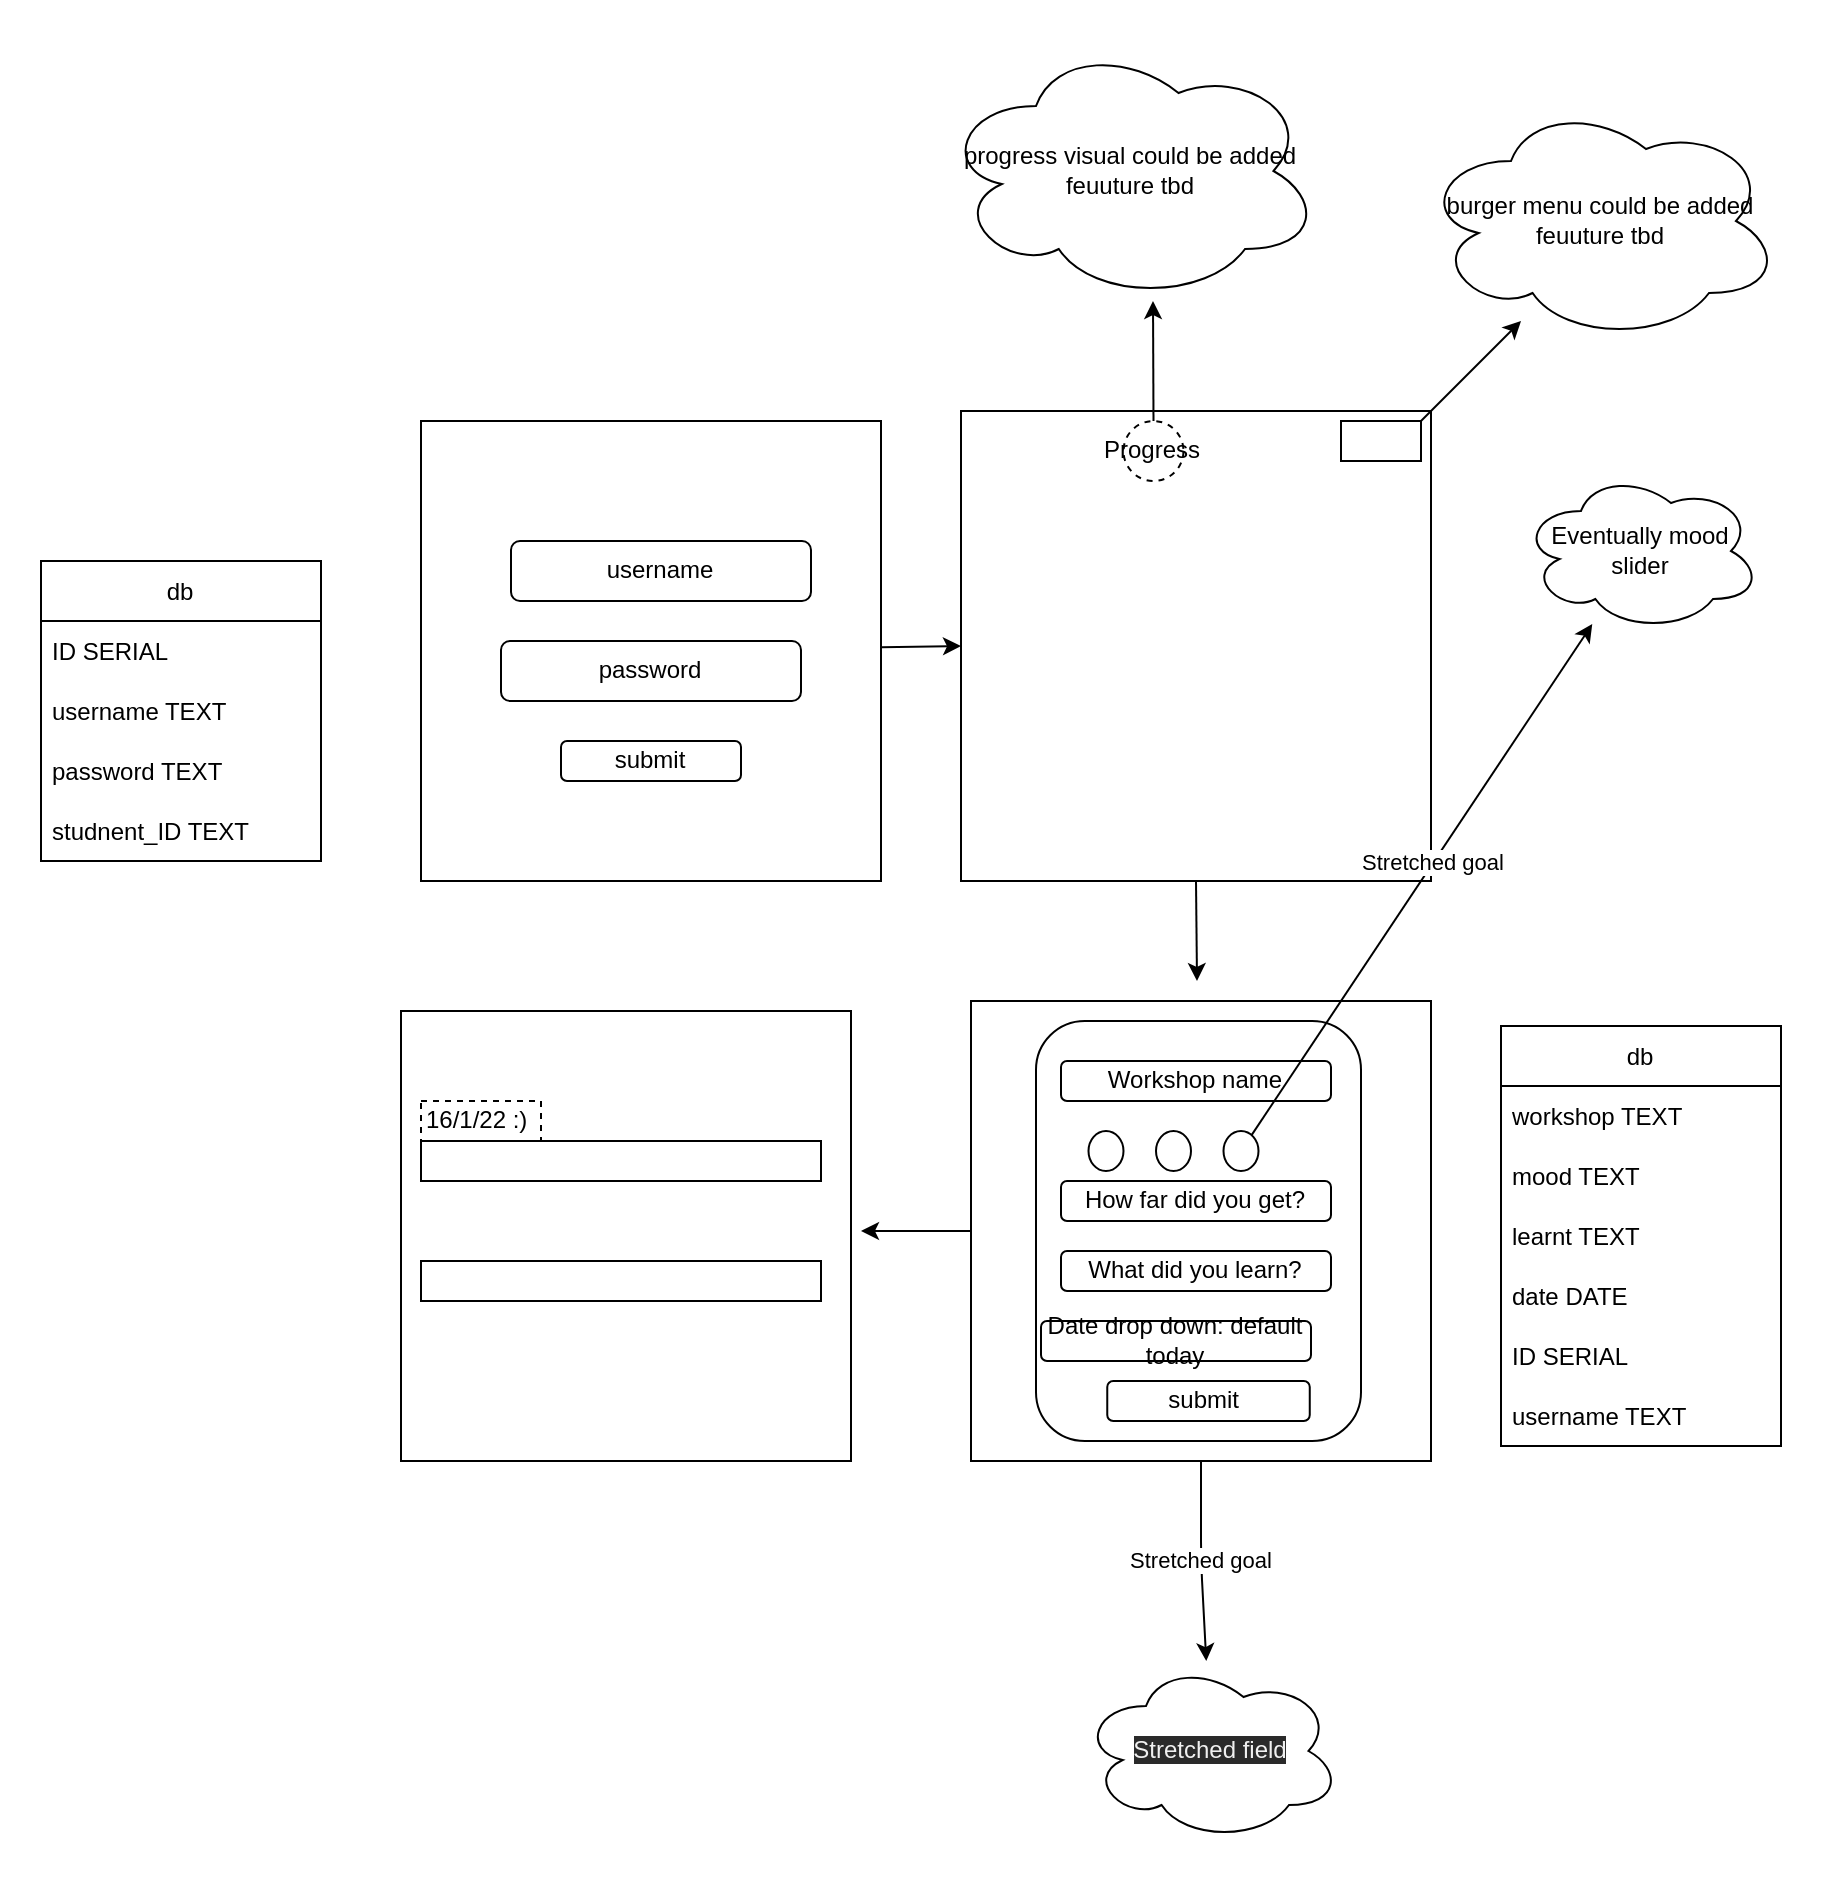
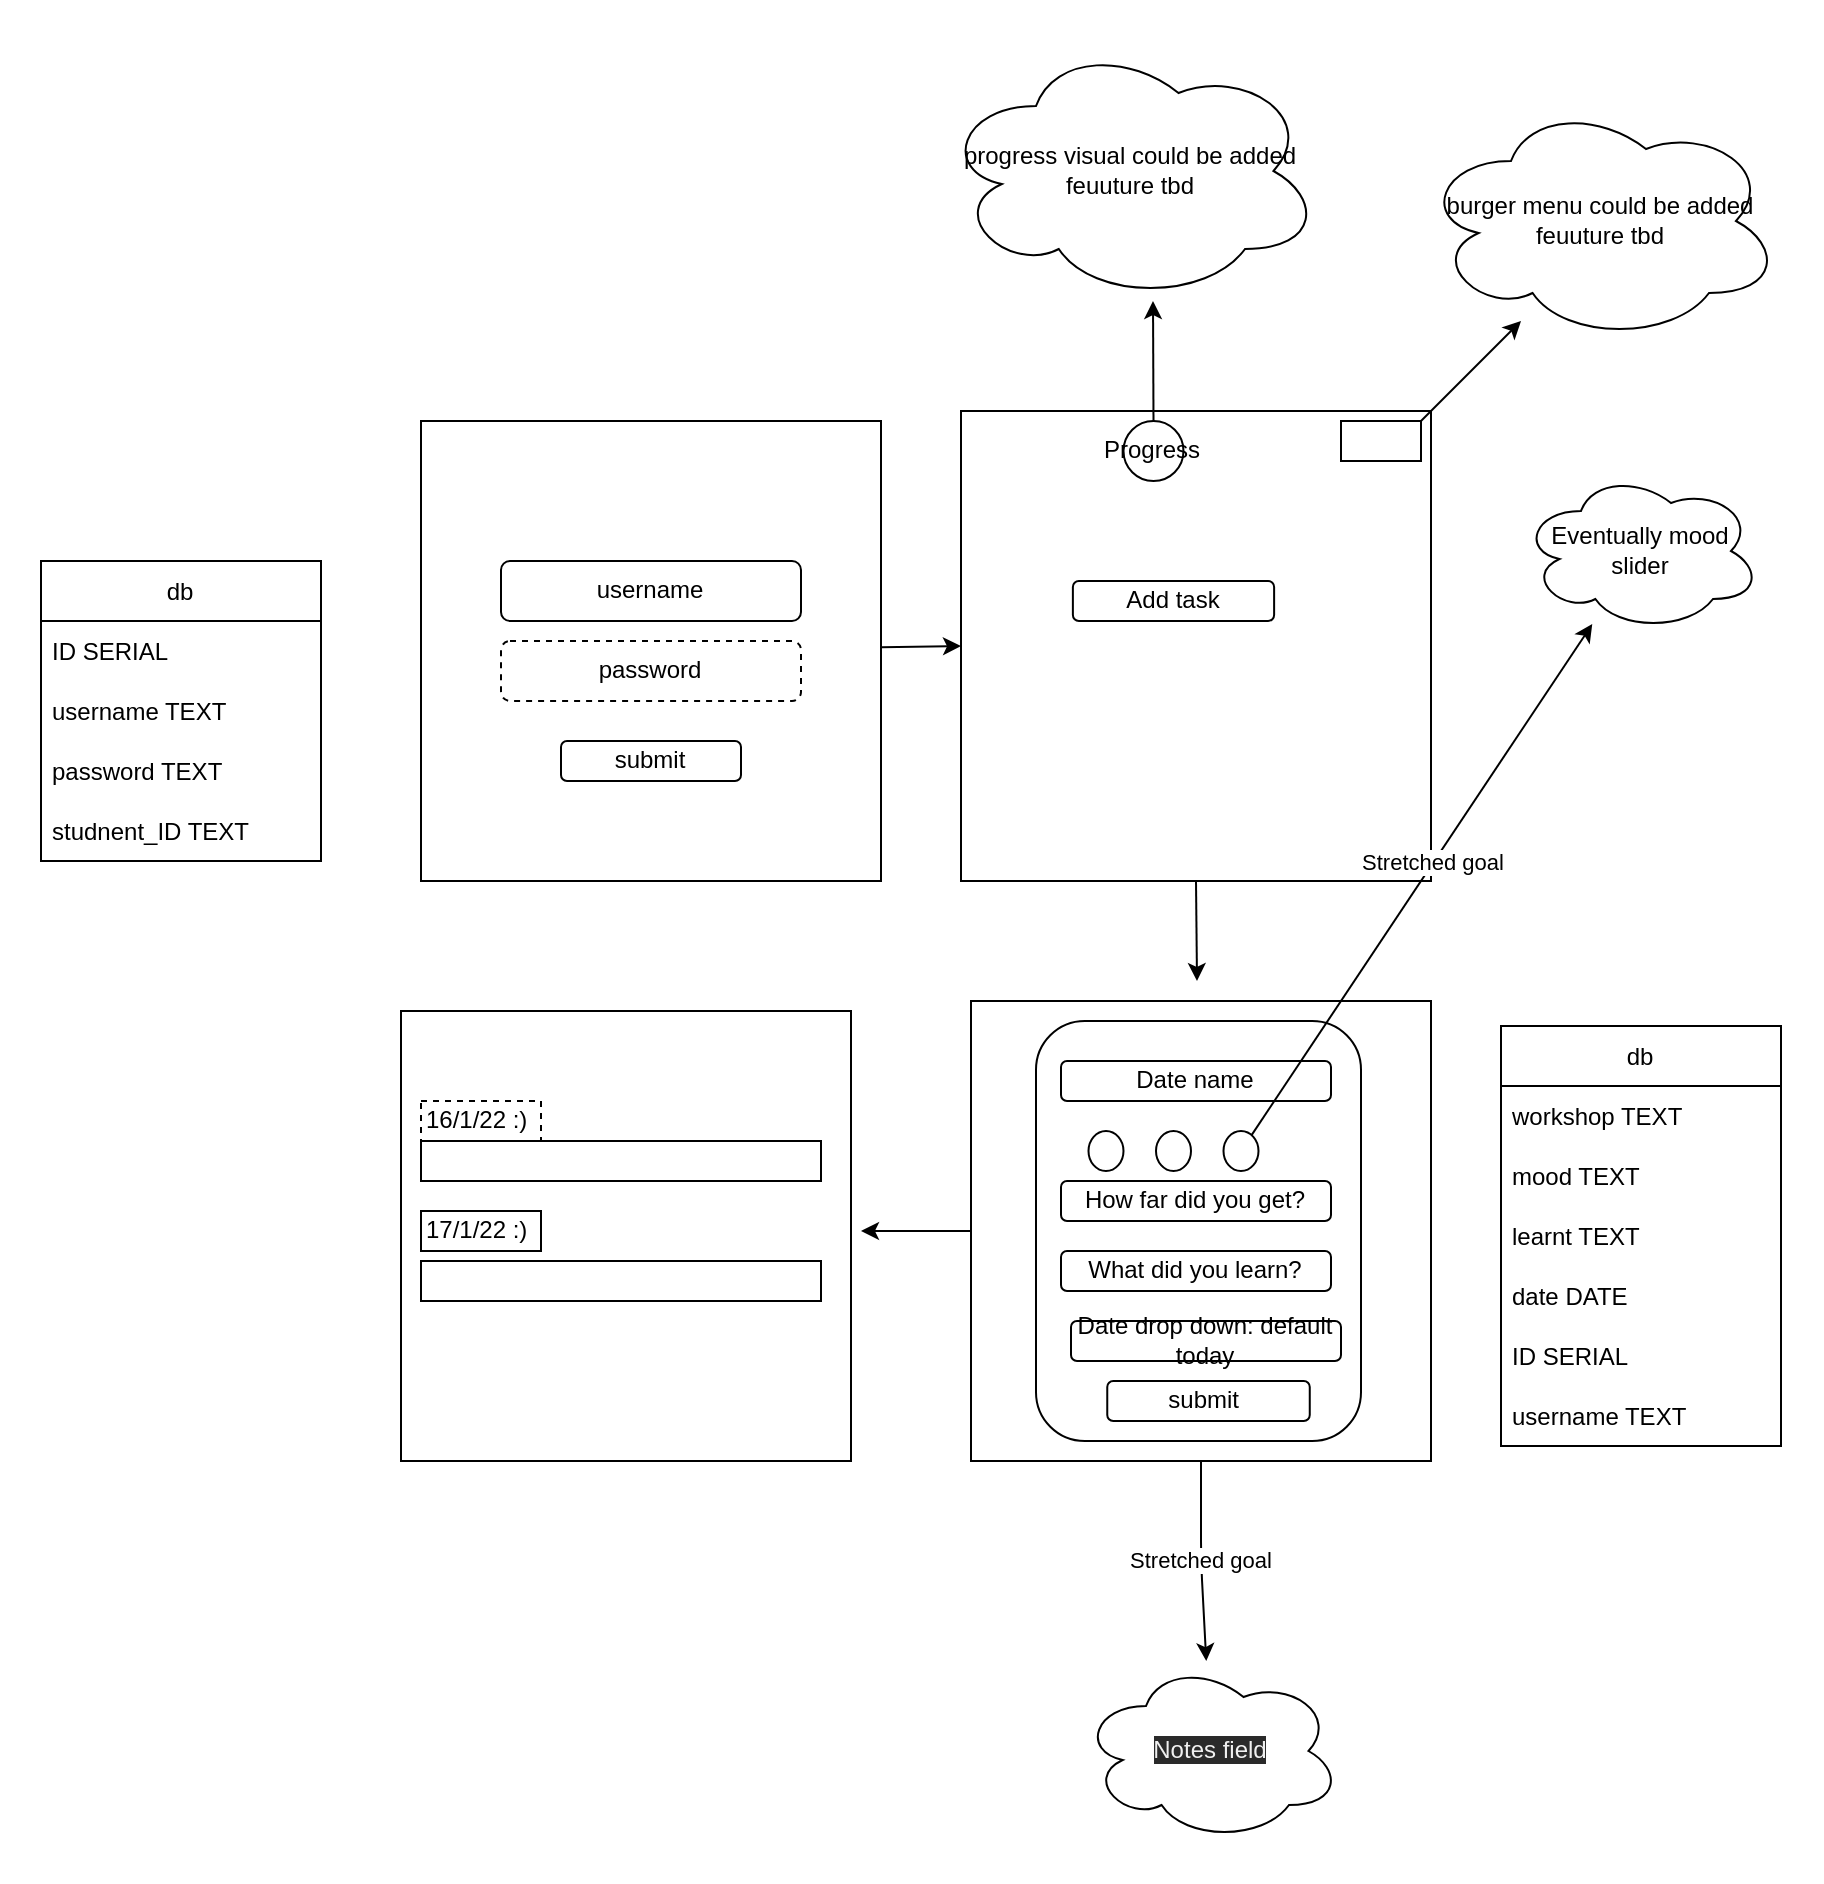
node "Progress": style dashed -> solid
node "username": moved (661, 571) -> (651, 591)
node "Add task": added
node "password": style solid -> dashed
node "Workshop name": label "Workshop name" -> "Date name"
node "17/1/22 :)": added
node "Date drop down: default today": moved (1176, 1341) -> (1206, 1341)
node "Stretched field": label "Stretched field" -> "Notes field"
